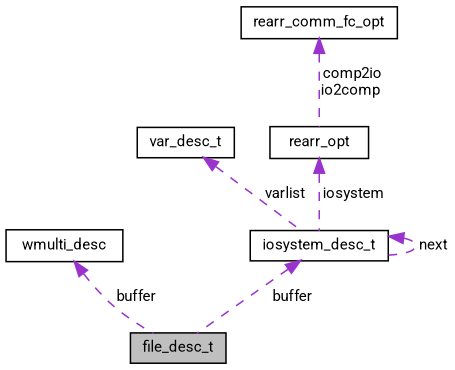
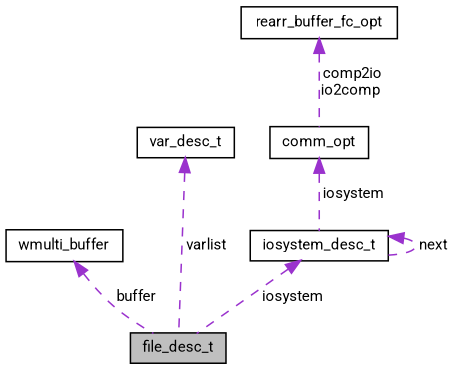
node "rearr_comm_fc_opt": label "rearr_comm_fc_opt" -> "rearr_buffer_fc_opt"
node "rearr_opt": label "rearr_opt" -> "comm_opt"
edge "iosystem_desc_t" -> "var_desc_t": now "file_desc_t" -> "var_desc_t"
node "wmulti_desc": label "wmulti_desc" -> "wmulti_buffer"
edge "file_desc_t" -> "iosystem_desc_t": label " buffer" -> " iosystem"
